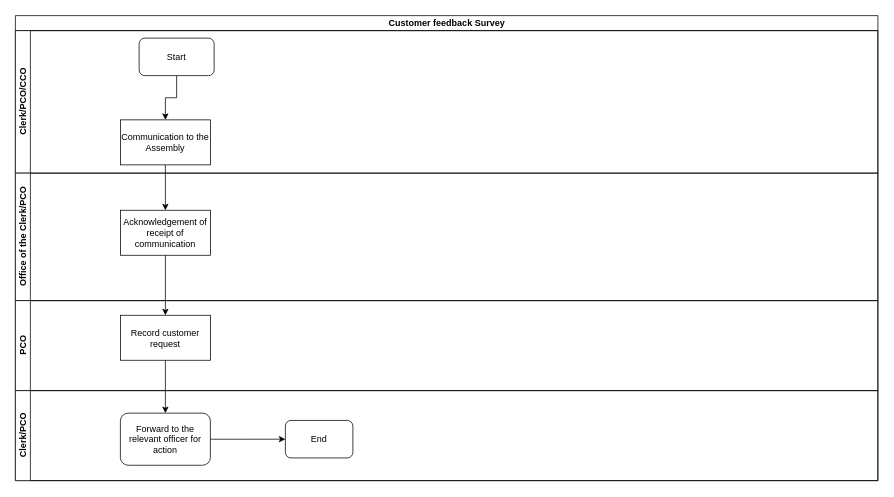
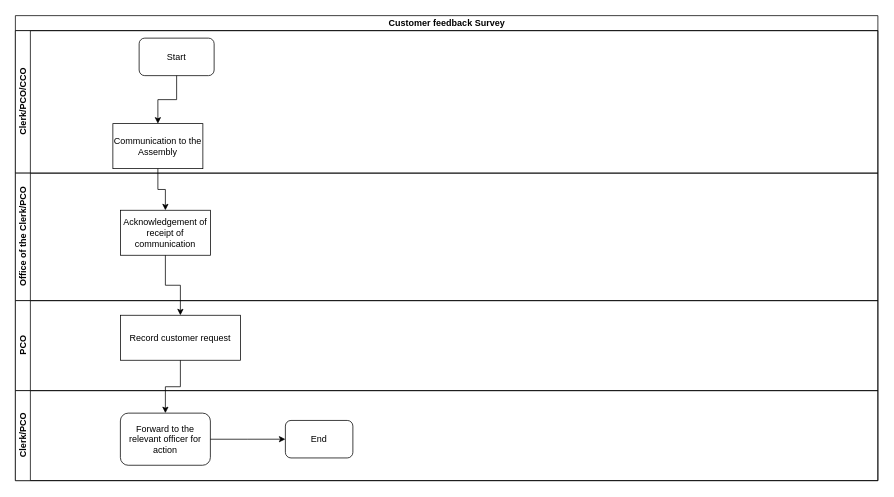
node "Communication to the Assembly": moved (165, 142) -> (158, 146)
node "Record customer request": size 90x45 -> 120x45
